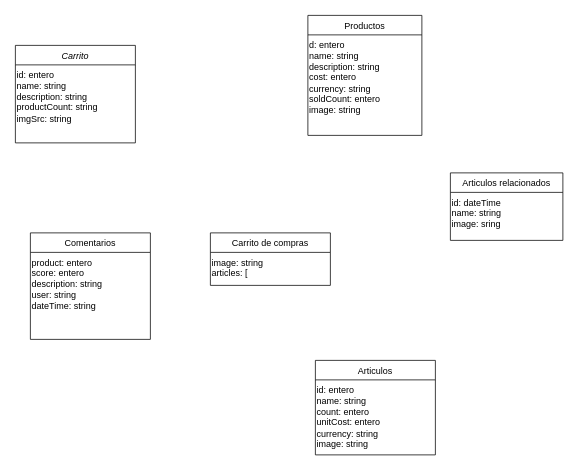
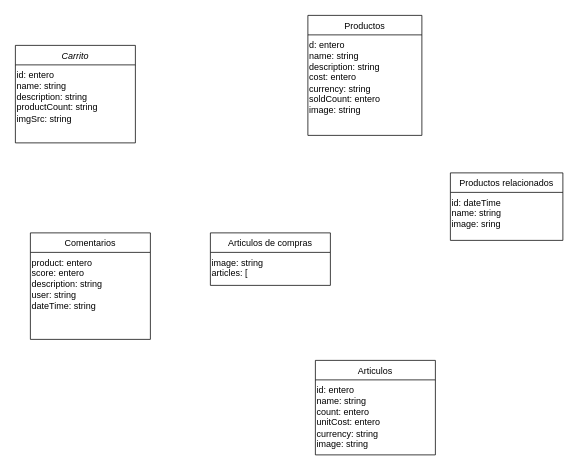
node "Articulos relacionados": label "Articulos relacionados" -> "Productos relacionados"
node "Carrito de compras": label "Carrito de compras" -> "Articulos de compras"
